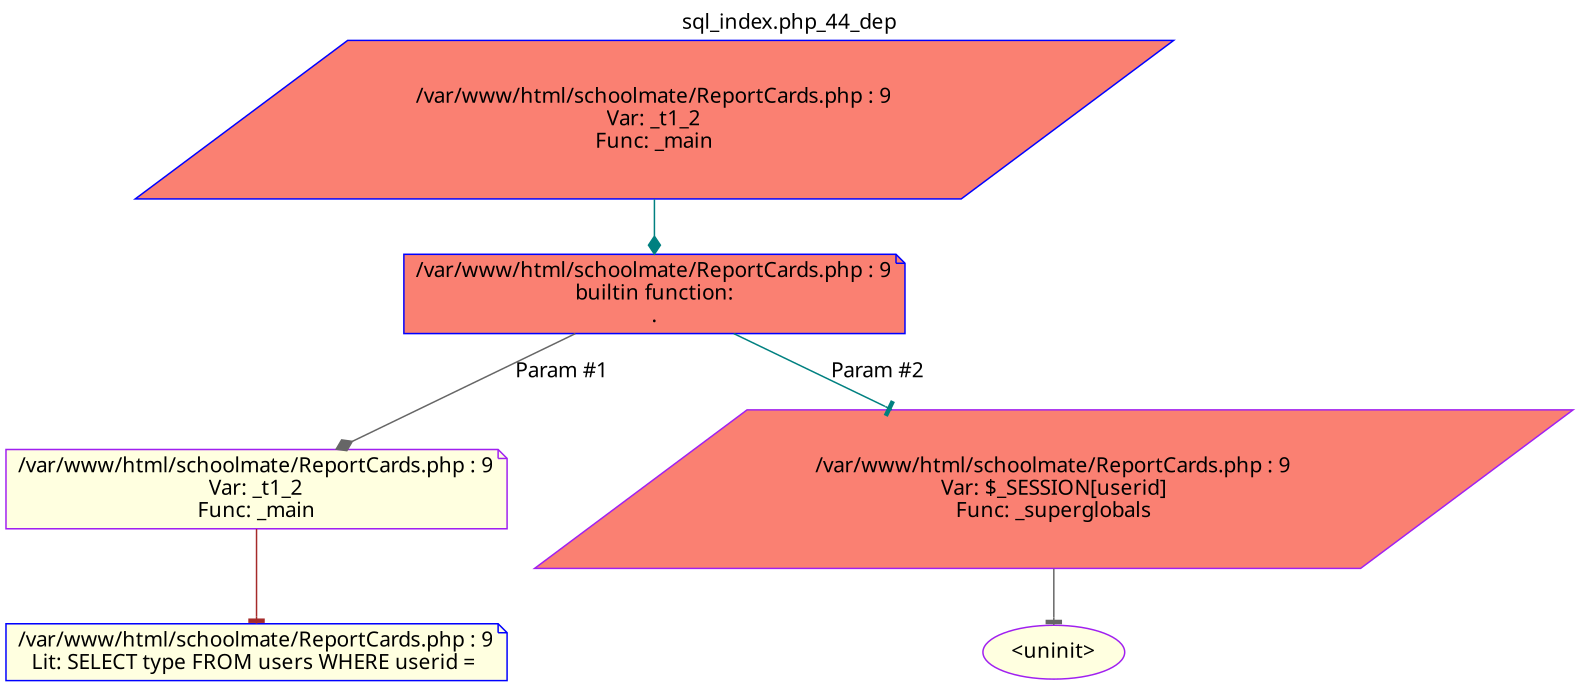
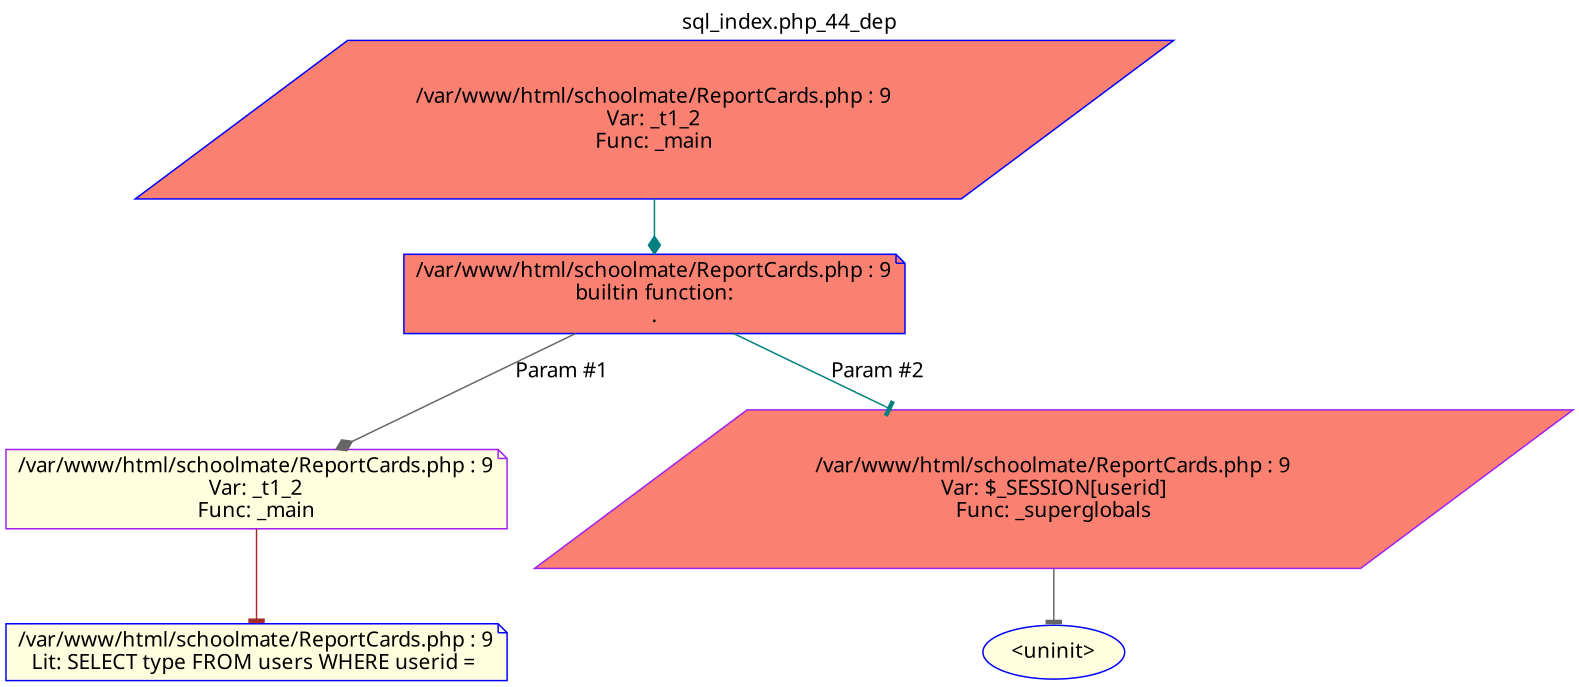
node "<uninit>": color purple -> blue
